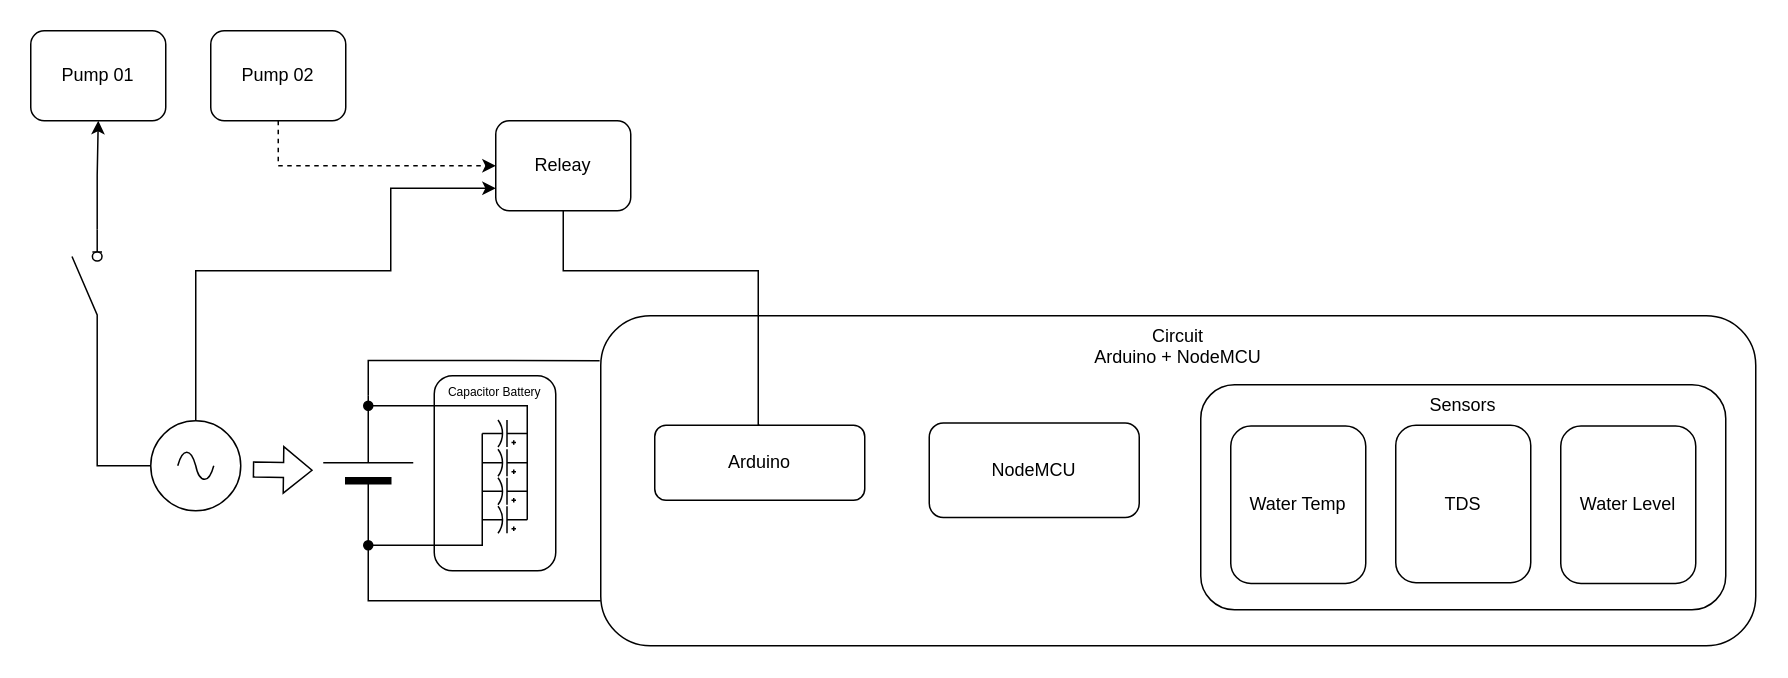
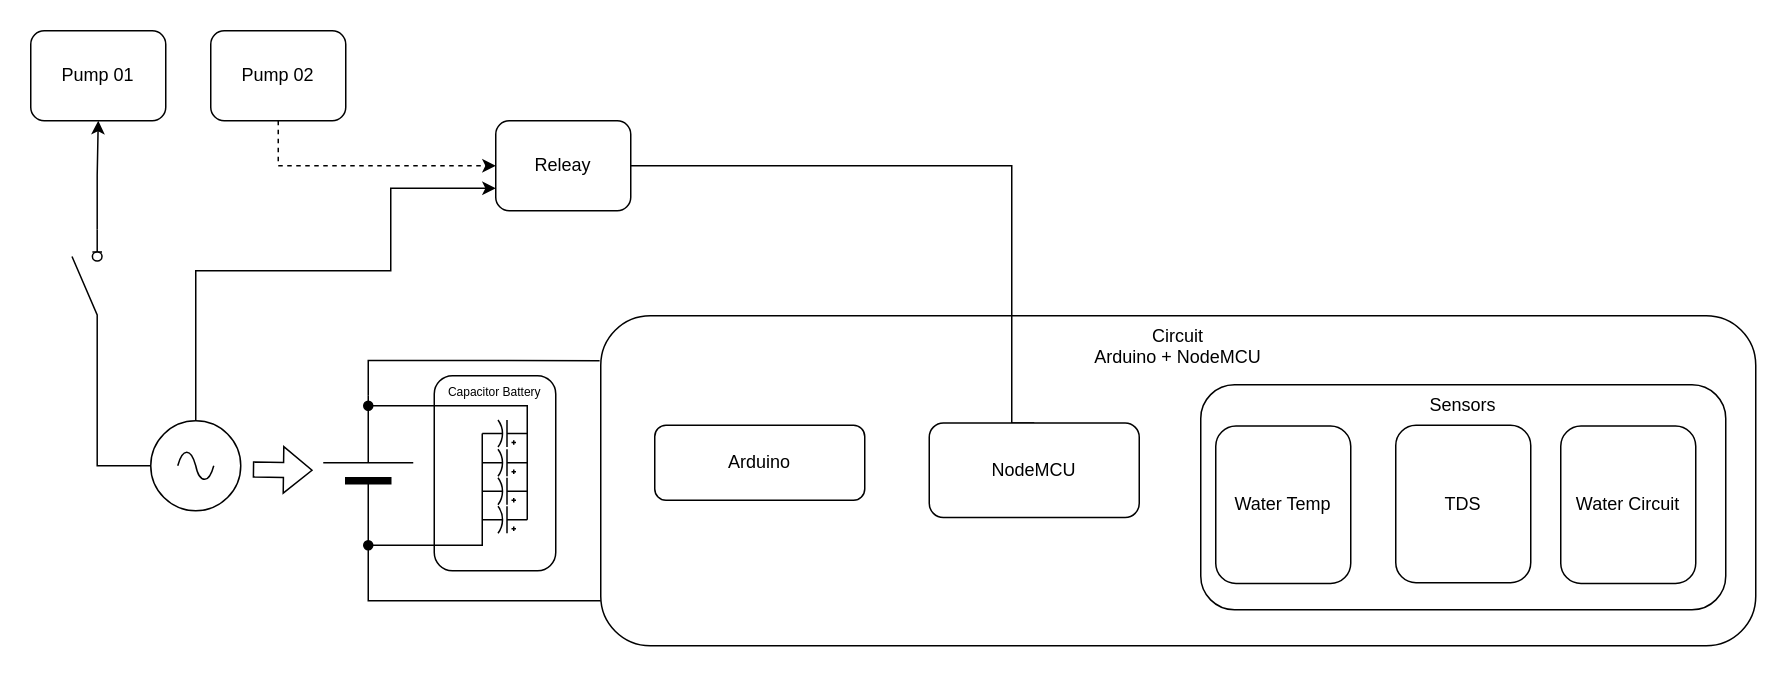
edge "Releay" -- "NodeMCU": added
edge "Releay" -- "Arduino": removed
node "Water Temp": moved (1298, 505) -> (1283, 505)
node "Water Level": label "Water Level" -> "Water Circuit"
